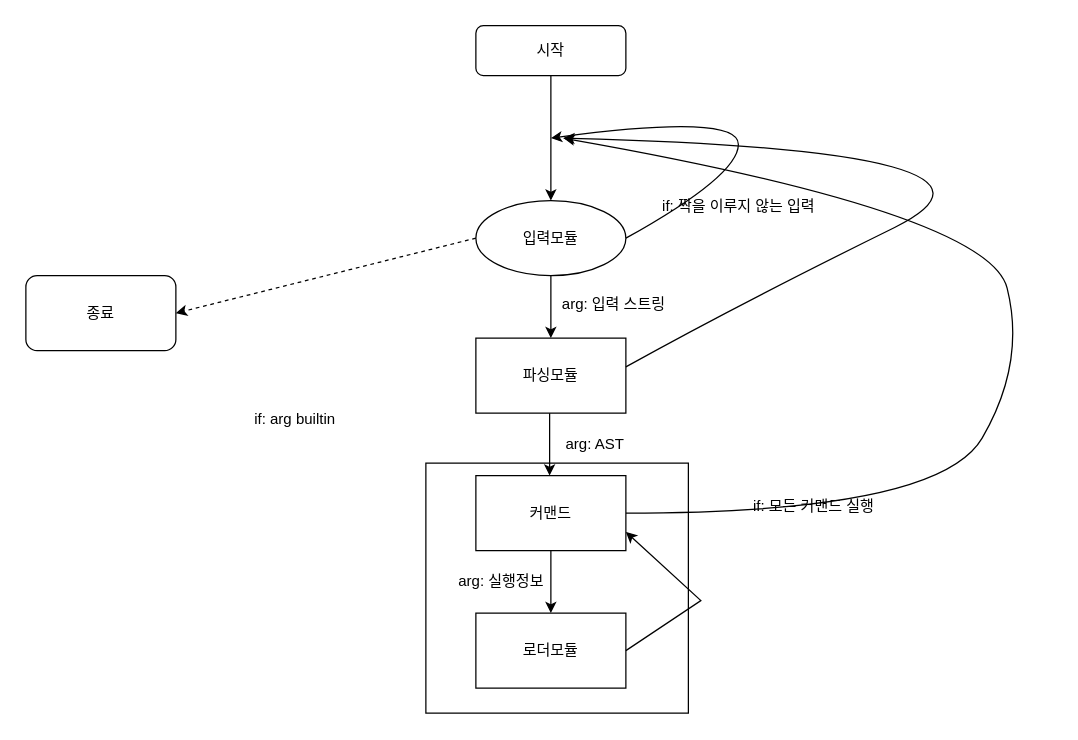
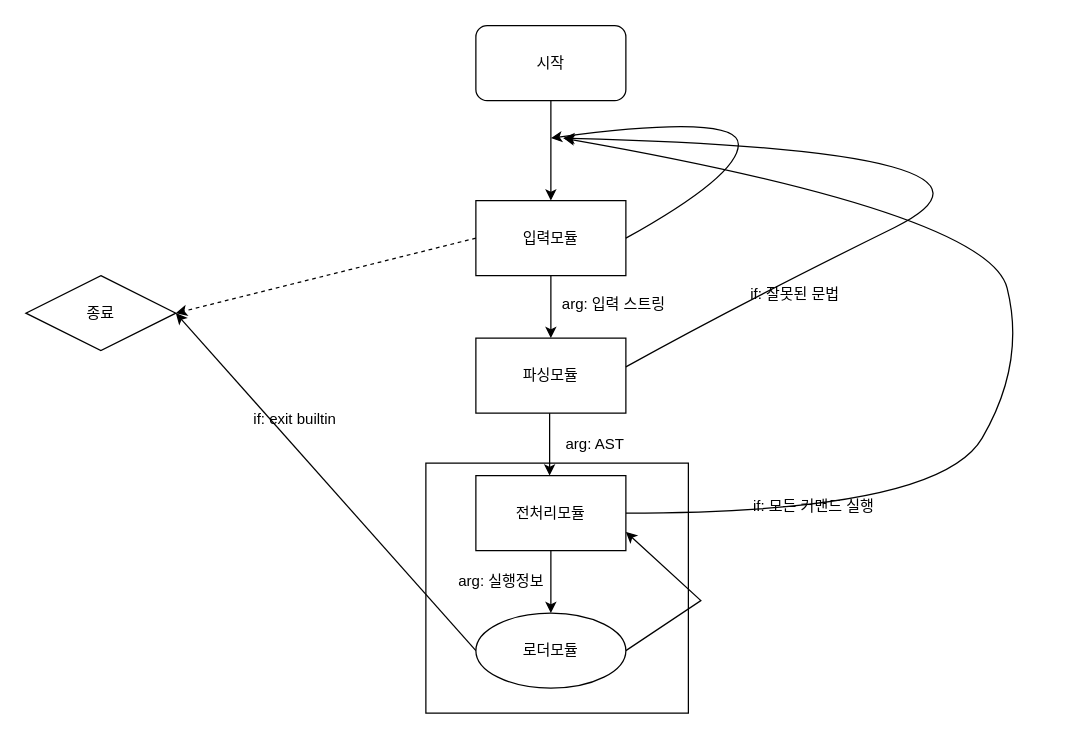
node "시작": size 150x50 -> 150x75
node "if: 짝을 이루지 않는 입력": removed
node "입력모듈": shape ellipse -> rectangle
node "if: 잘못된 문법": added
node "종료": shape rounded rectangle -> diamond
node "if: arg builtin": label "if: arg builtin" -> "if: exit builtin"
edge "로더모듈" -> "종료": added
node "커맨드": label "커맨드" -> "전처리모듈"
node "로더모듈": shape rectangle -> ellipse
